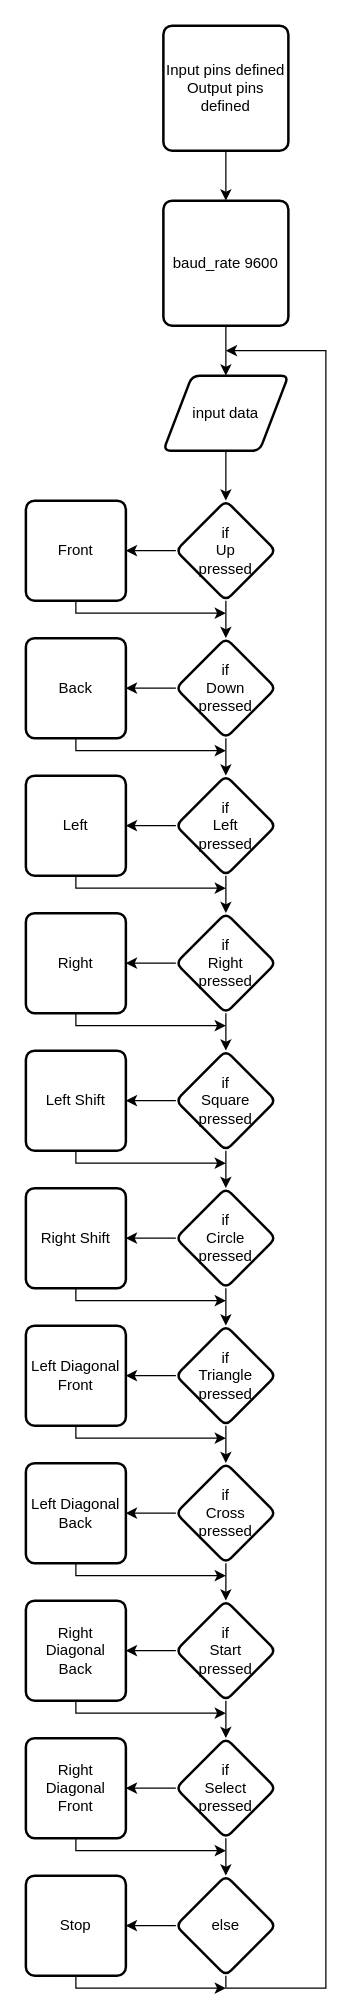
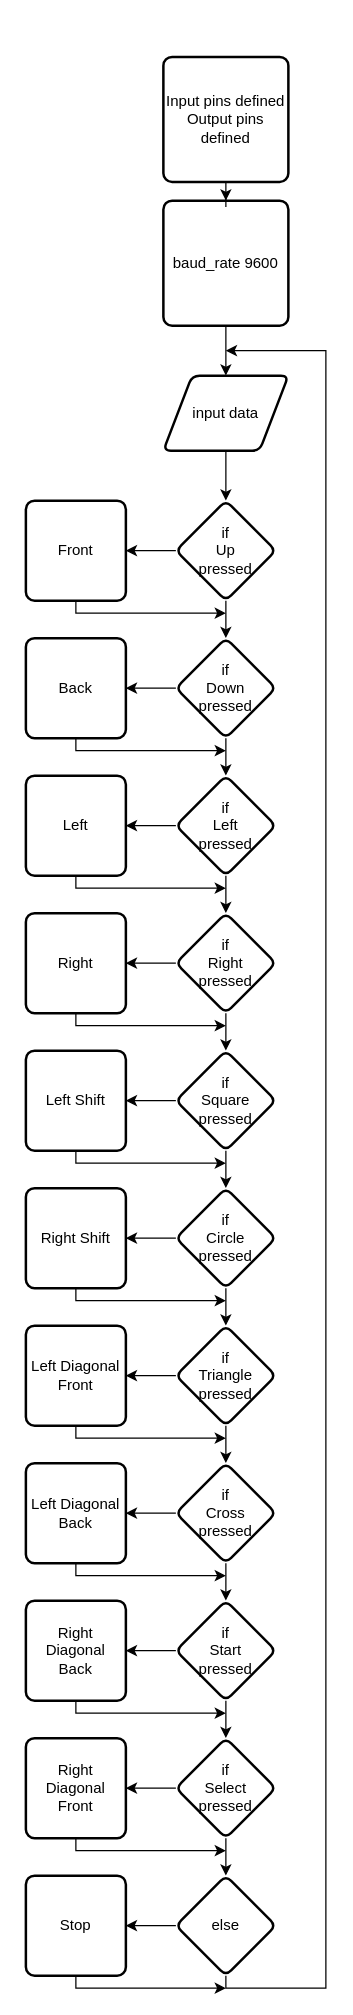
node "Input pins defined Output pins defined": moved (226, 88) -> (226, 119)
